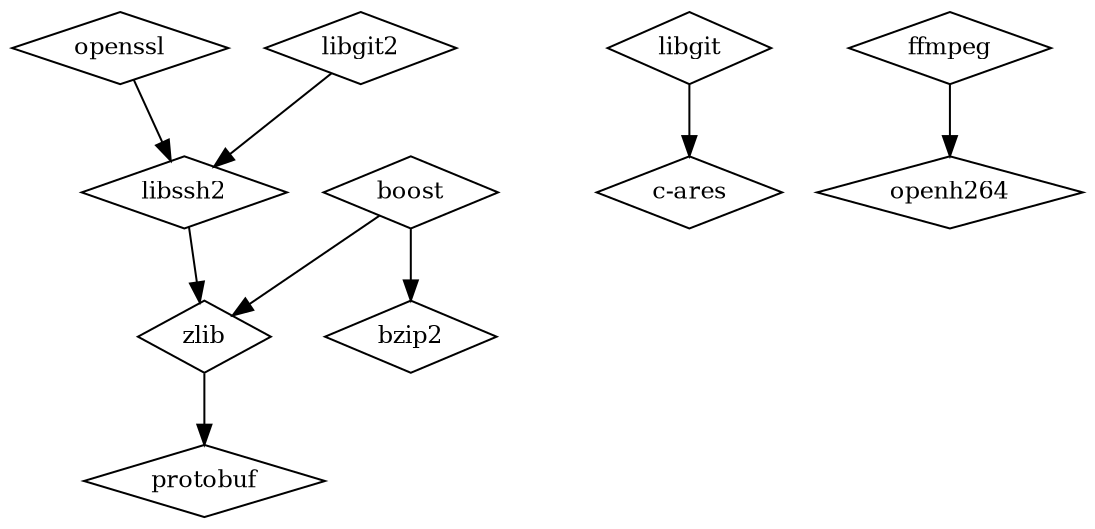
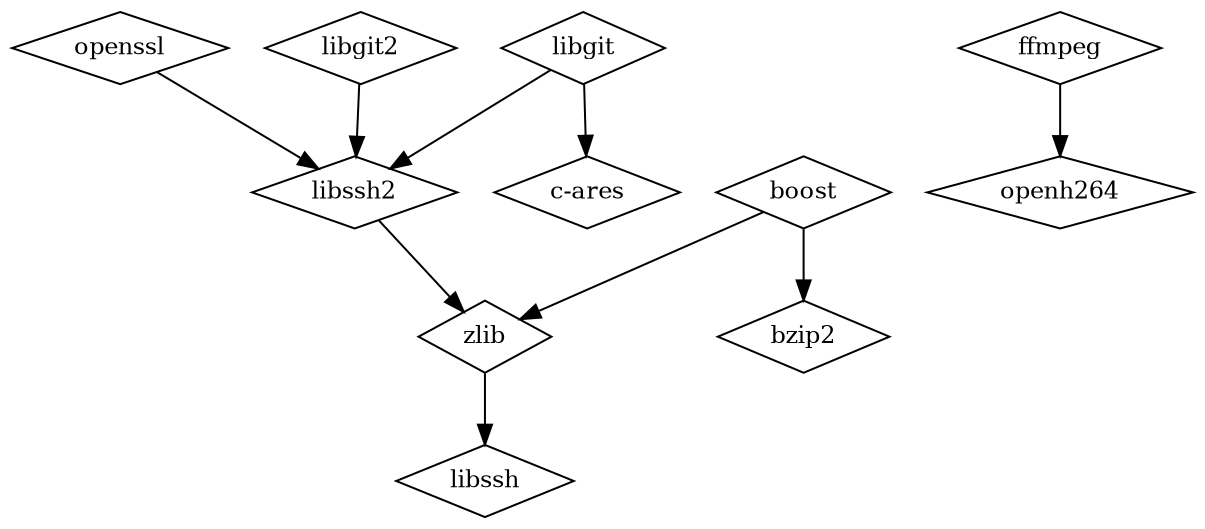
edge "libgit" -> "libssh2": added
node "protobuf": label "protobuf" -> "libssh"
